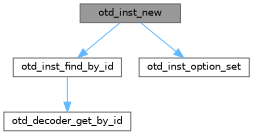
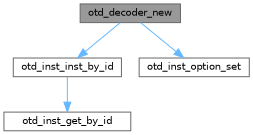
node "otd_inst_new": label "otd_inst_new" -> "otd_decoder_new"
node "otd_inst_find_by_id": label "otd_inst_find_by_id" -> "otd_inst_inst_by_id"
node "otd_decoder_get_by_id": label "otd_decoder_get_by_id" -> "otd_inst_get_by_id"
